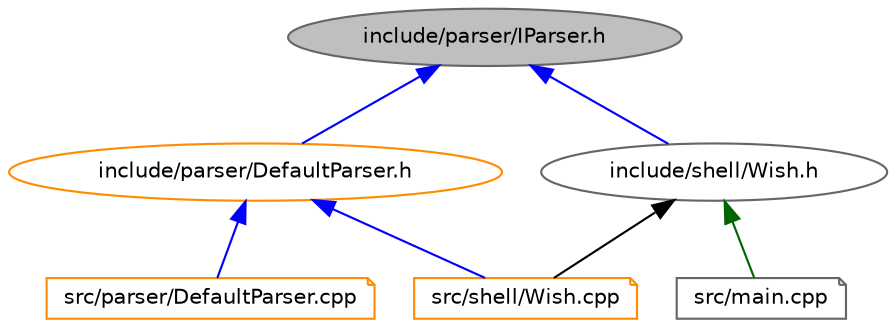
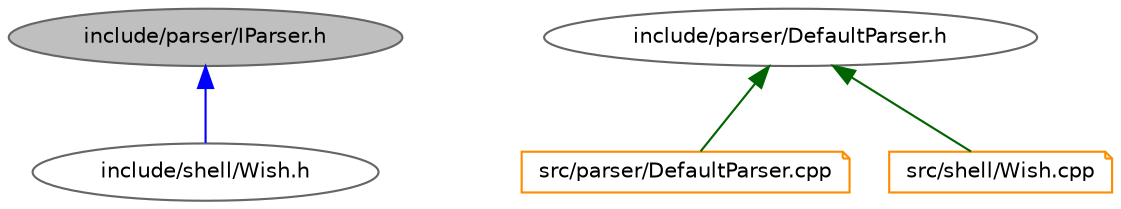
edge "include/parser/DefaultParser.h" -> "include/parser/IParser.h": removed
node "include/parser/DefaultParser.h": color darkorange -> gray40
edge "src/shell/Wish.cpp" -> "include/parser/DefaultParser.h": color blue -> darkgreen
edge "src/shell/Wish.cpp" -> "include/shell/Wish.h": removed
edge "src/parser/DefaultParser.cpp" -> "include/parser/DefaultParser.h": color blue -> darkgreen
node "src/main.cpp": removed
